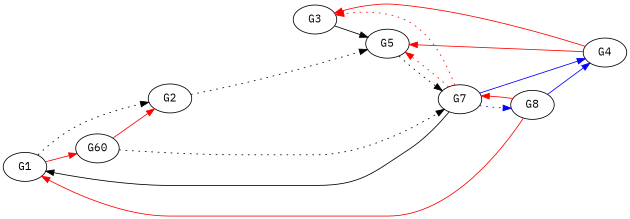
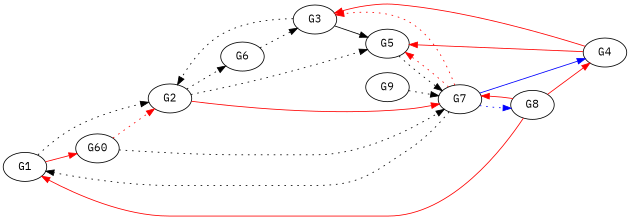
edge "G3" -> "G2": added
node "G6": added
edge "G8" -> "G4": color blue -> red
node "G9": added
edge "G2" -> "G7": added
edge "G60" -> "G2": style solid -> dotted
edge "G7" -> "G1": style solid -> dotted
